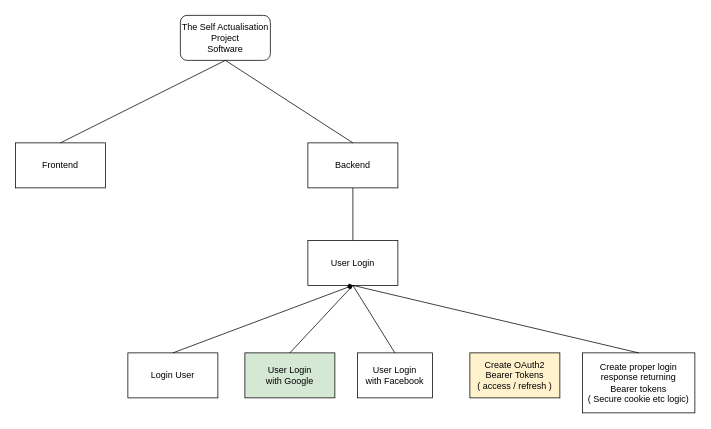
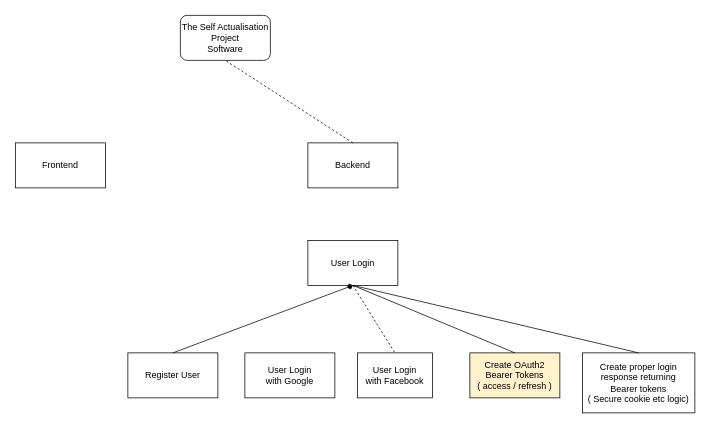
edge "The Self Actualisation Project Software" -- "Backend": style solid -> dashed
edge "The Self Actualisation Project Software" -- "Frontend": removed
edge "Backend" -- "User Login": removed
edge "User Login" -- "User Login with Facebook": style solid -> dashed
edge "User Login" -- "Create OAuth2 Bearer Tokens ( access / refresh )": added
edge "User Login" -- "User Login with Google": removed
node "Login User": label "Login User" -> "Register User"
node "User Login with Google": fillcolor #d5e8d4 -> #ffffff
